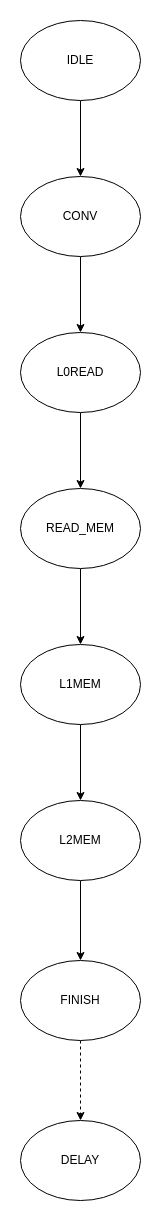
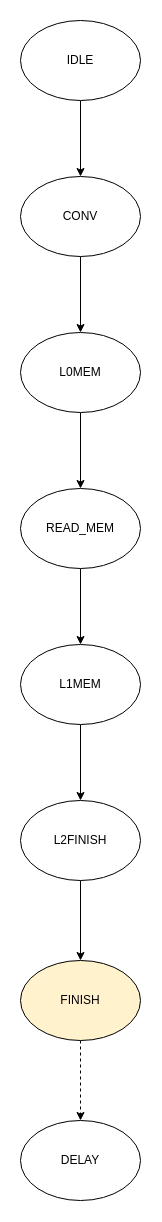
node "L0READ": label "L0READ" -> "L0MEM"
node "L2MEM": label "L2MEM" -> "L2FINISH"
node "FINISH": fillcolor #ffffff -> #fff2cc
